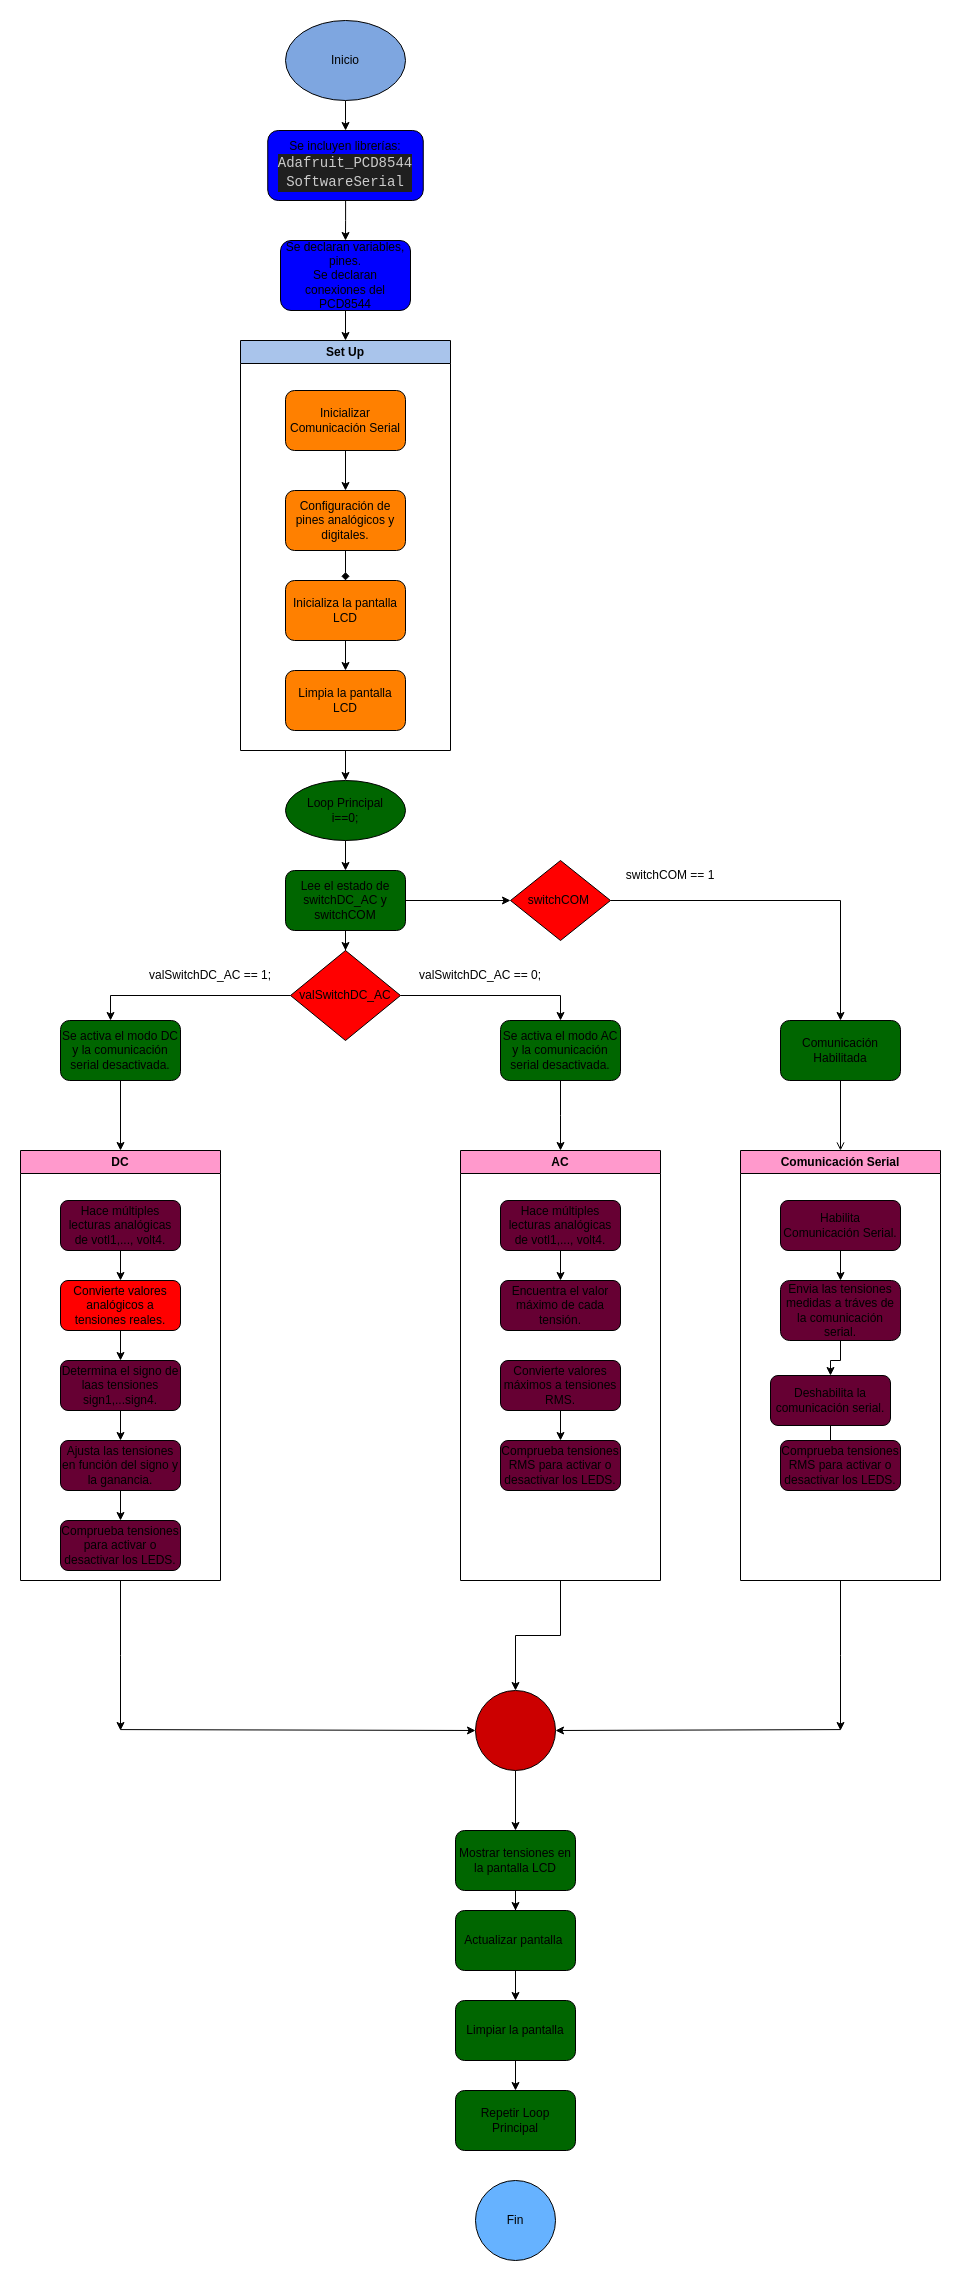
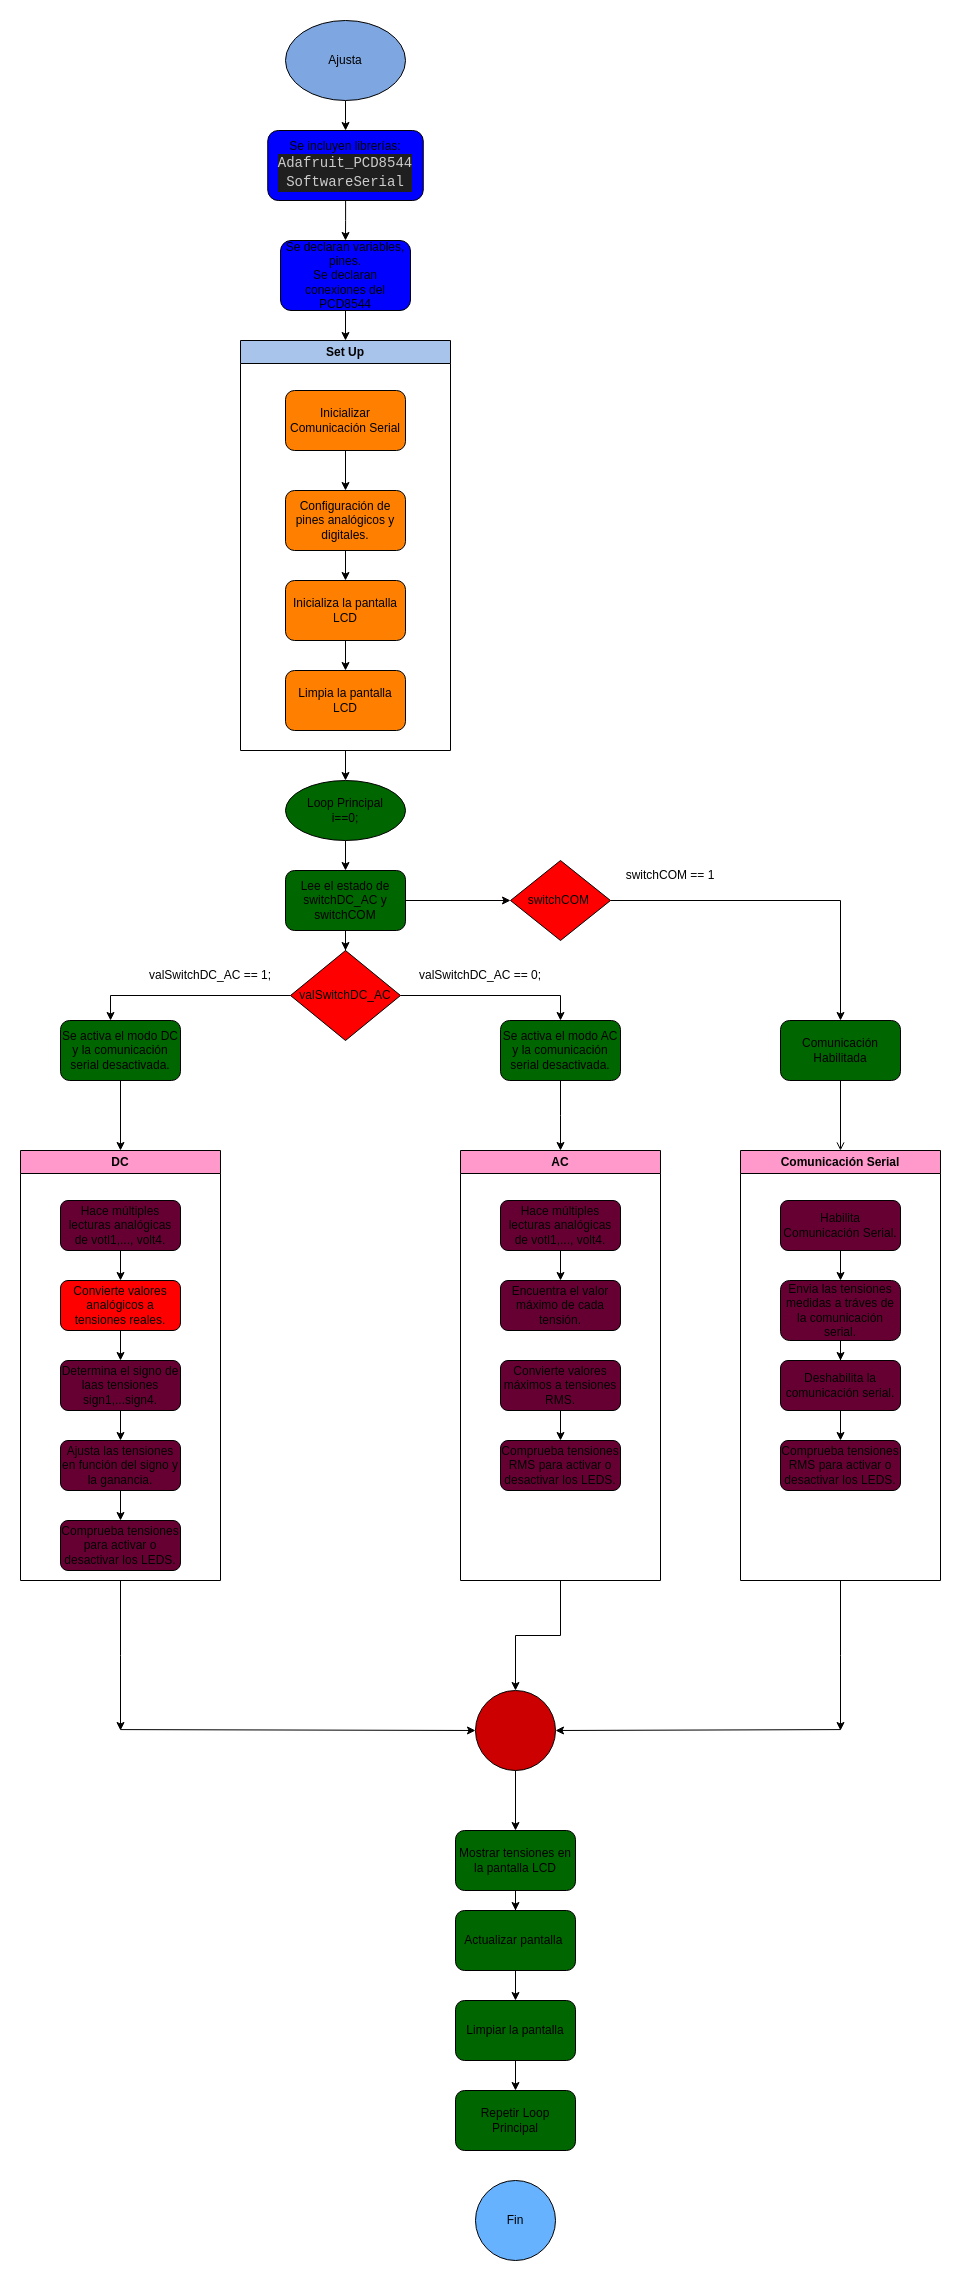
node "Inicio": label "Inicio" -> "Ajusta"
edge "Configuración de pines analógicos y digitales." -> "Inicializa la pantalla LCD": arrowhead diamond -> classic
node "Deshabilita la comunicación serial.": moved (831, 1401) -> (841, 1386)
